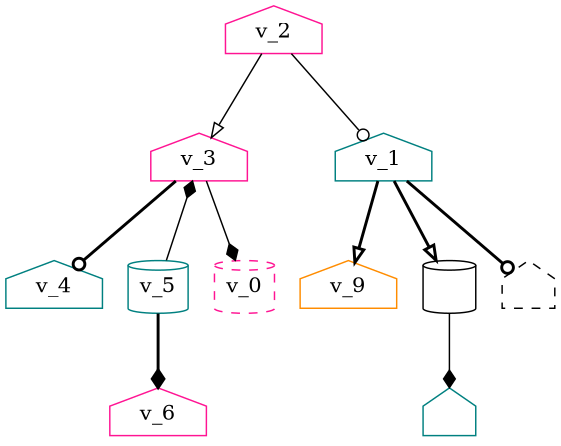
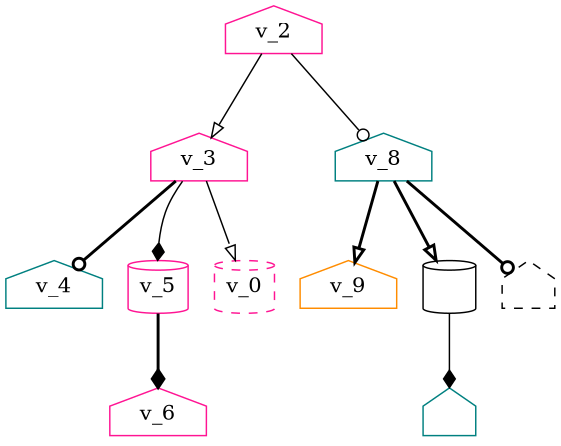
node "v_1": label "v_1" -> "v_8"
edge "v_3" -> "v_0": arrowhead diamond -> onormal
edge "v_5" -> "v_3": reversed
node "v_5": color teal -> deeppink
